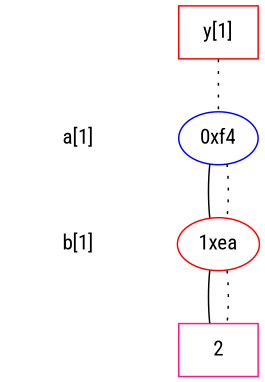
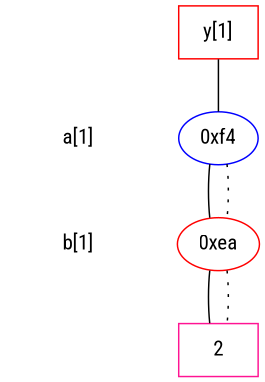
edge "y[1]" -- "0xf4": style dotted -> solid
node "1xea": label "1xea" -> "0xea"
